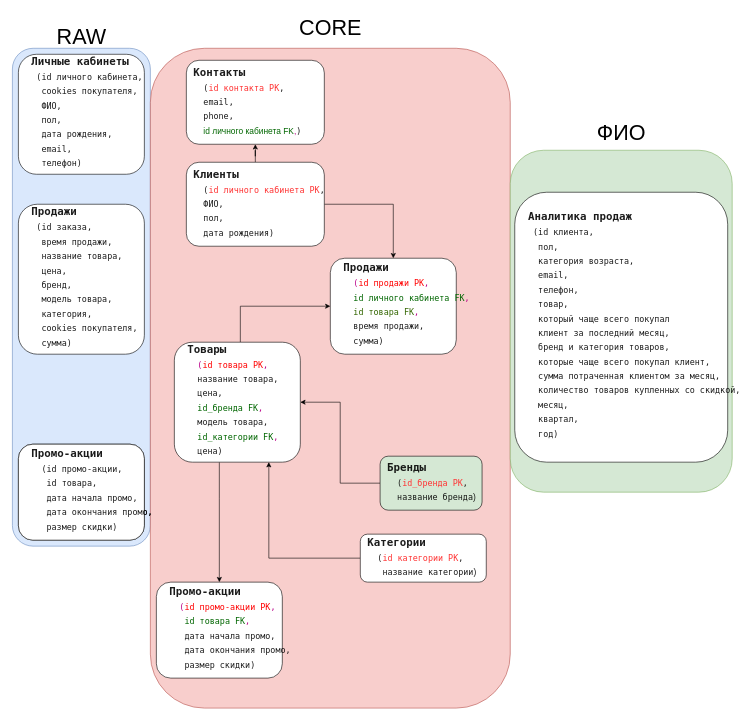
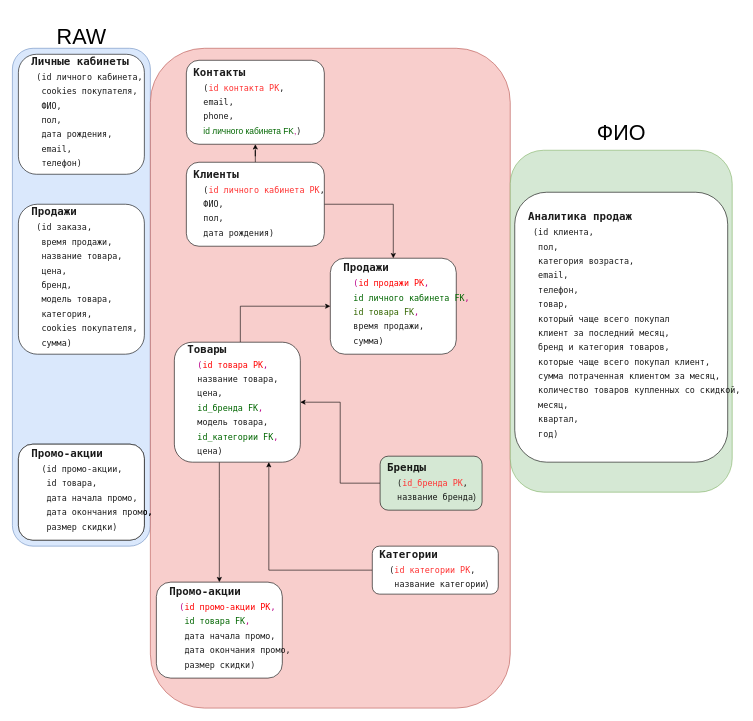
node "CORE": removed
node "Категории (id категории PK, название категории)": moved (423, 558) -> (435, 570)
